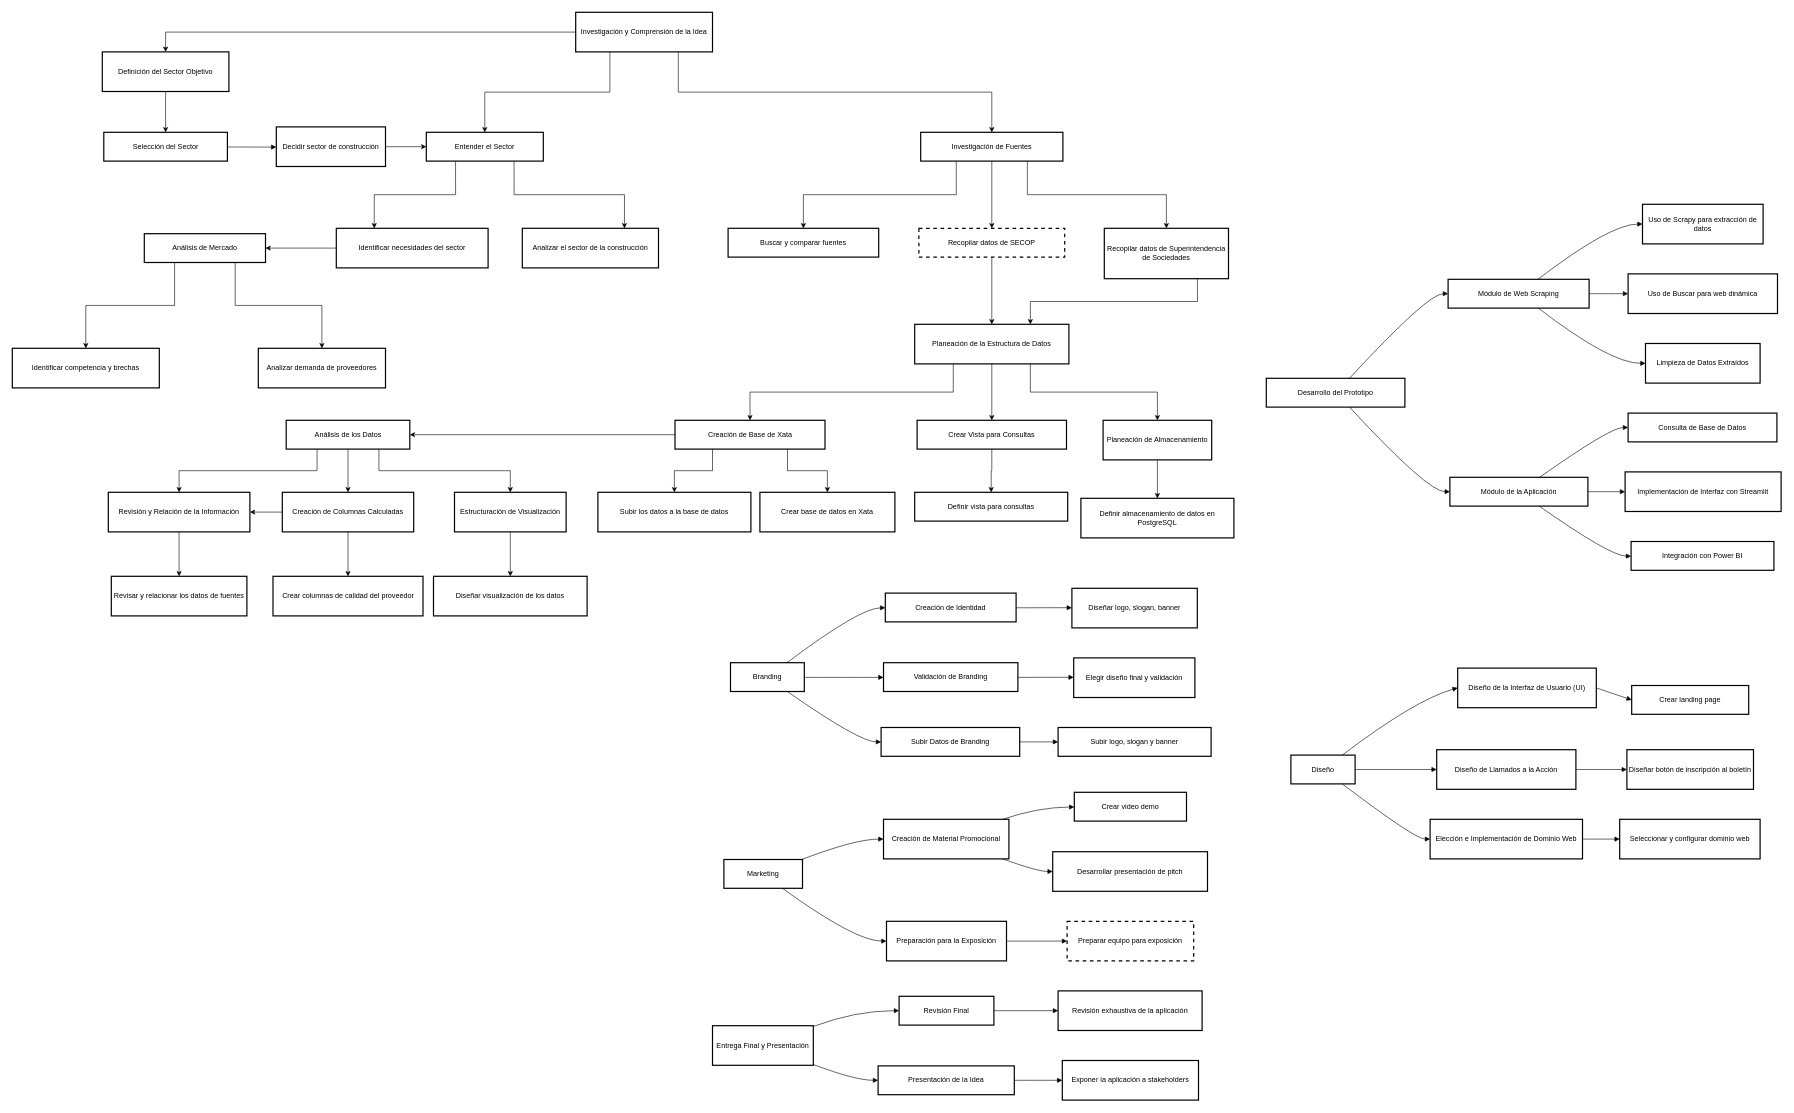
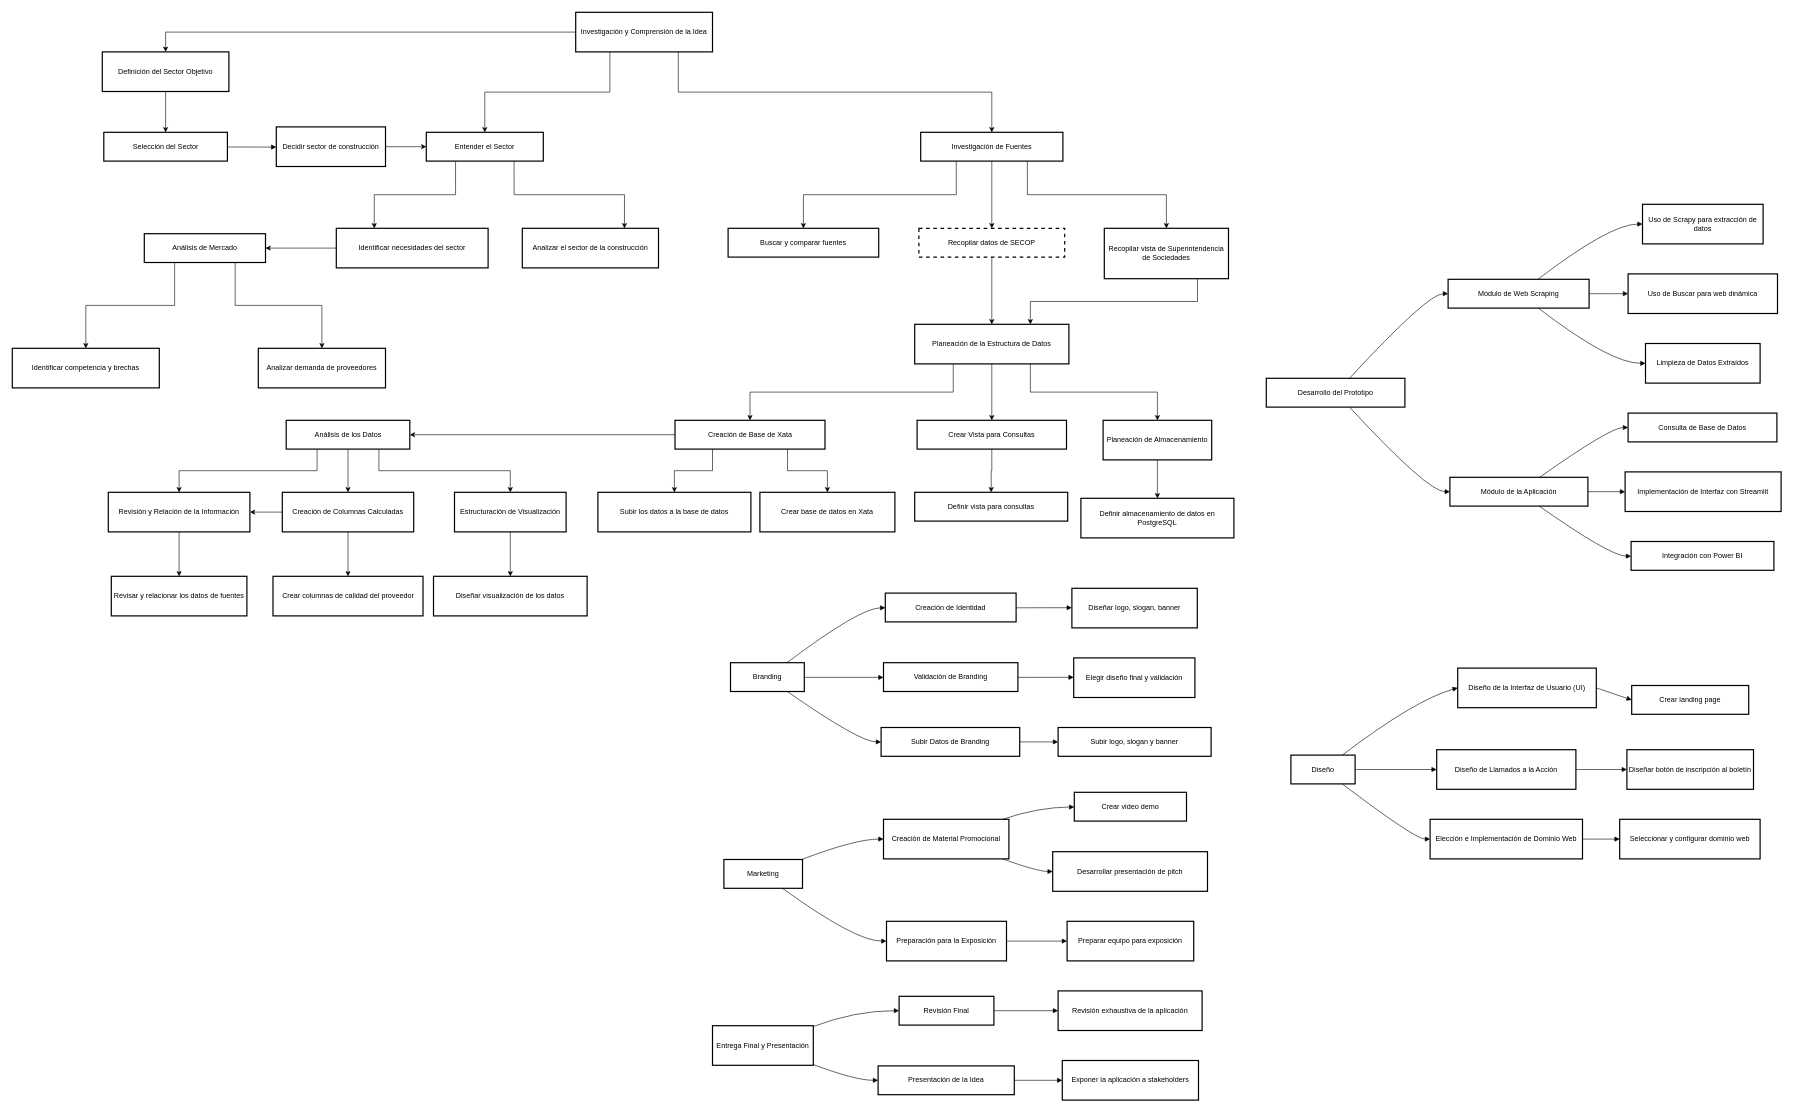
node "Recopilar datos de Superintendencia de Sociedades": label "Recopilar datos de Superintendencia de Sociedades" -> "Recopilar vista de Superintendencia de Sociedades"
node "Preparar equipo para exposición": style dashed -> solid
